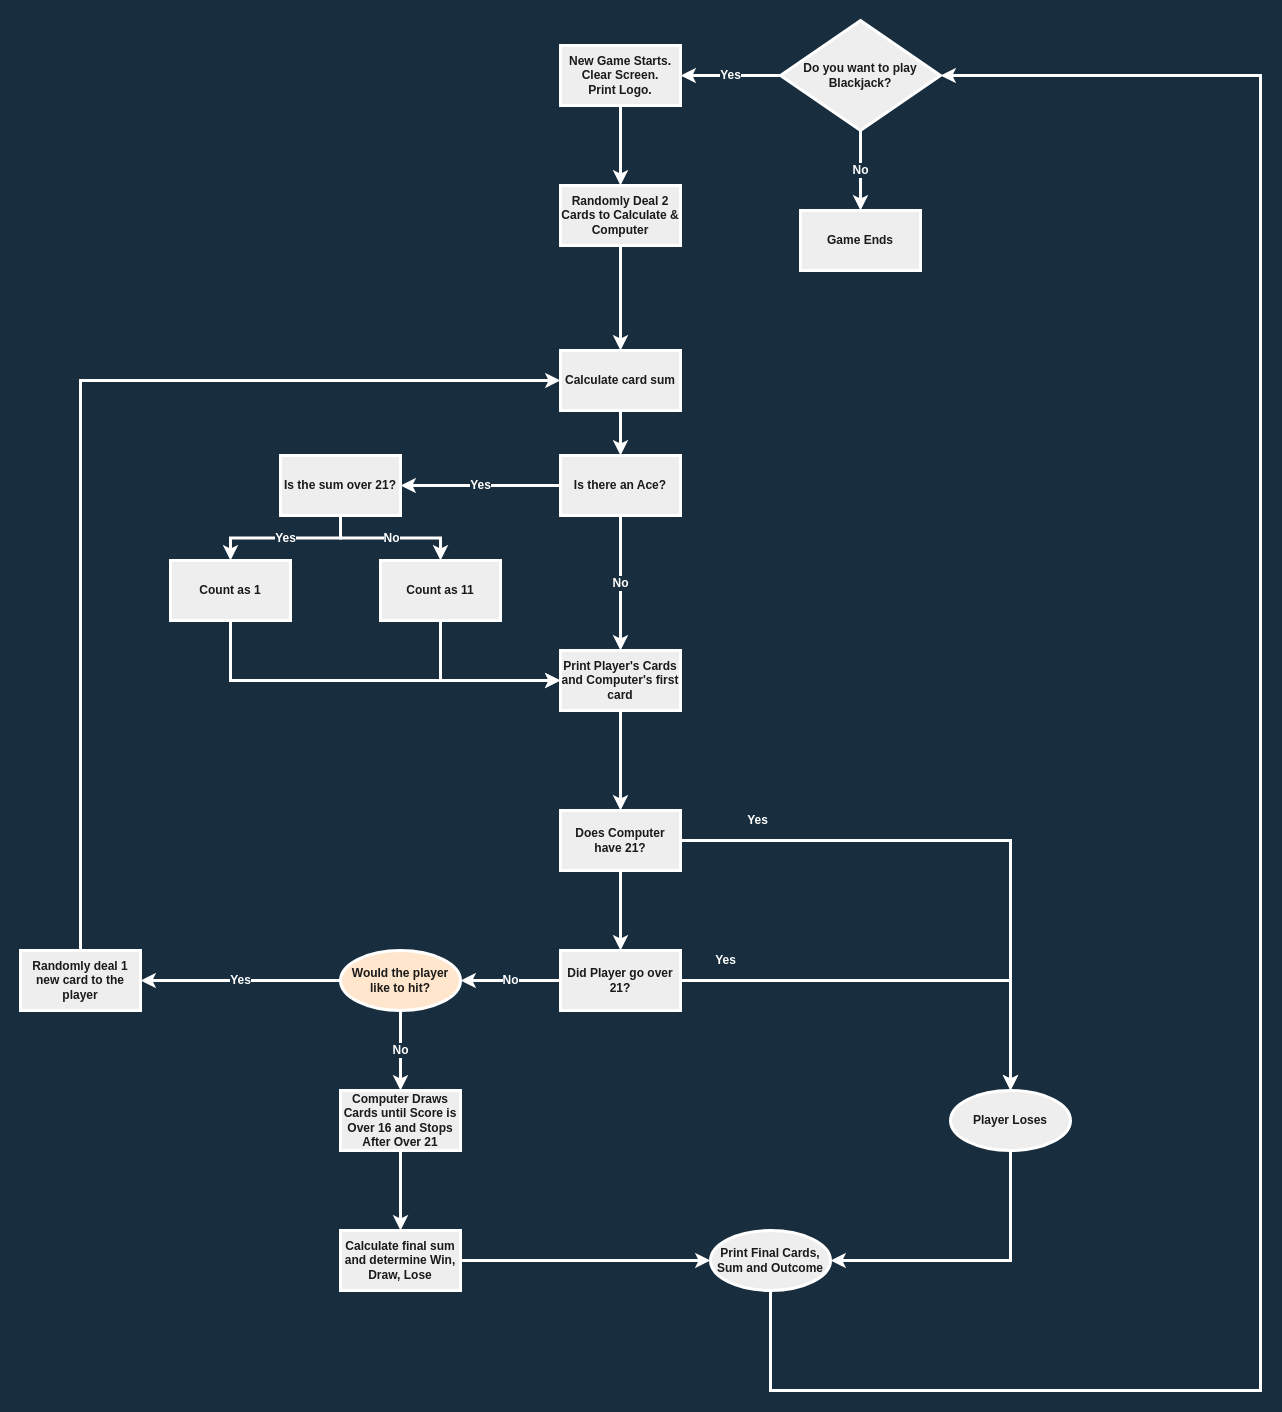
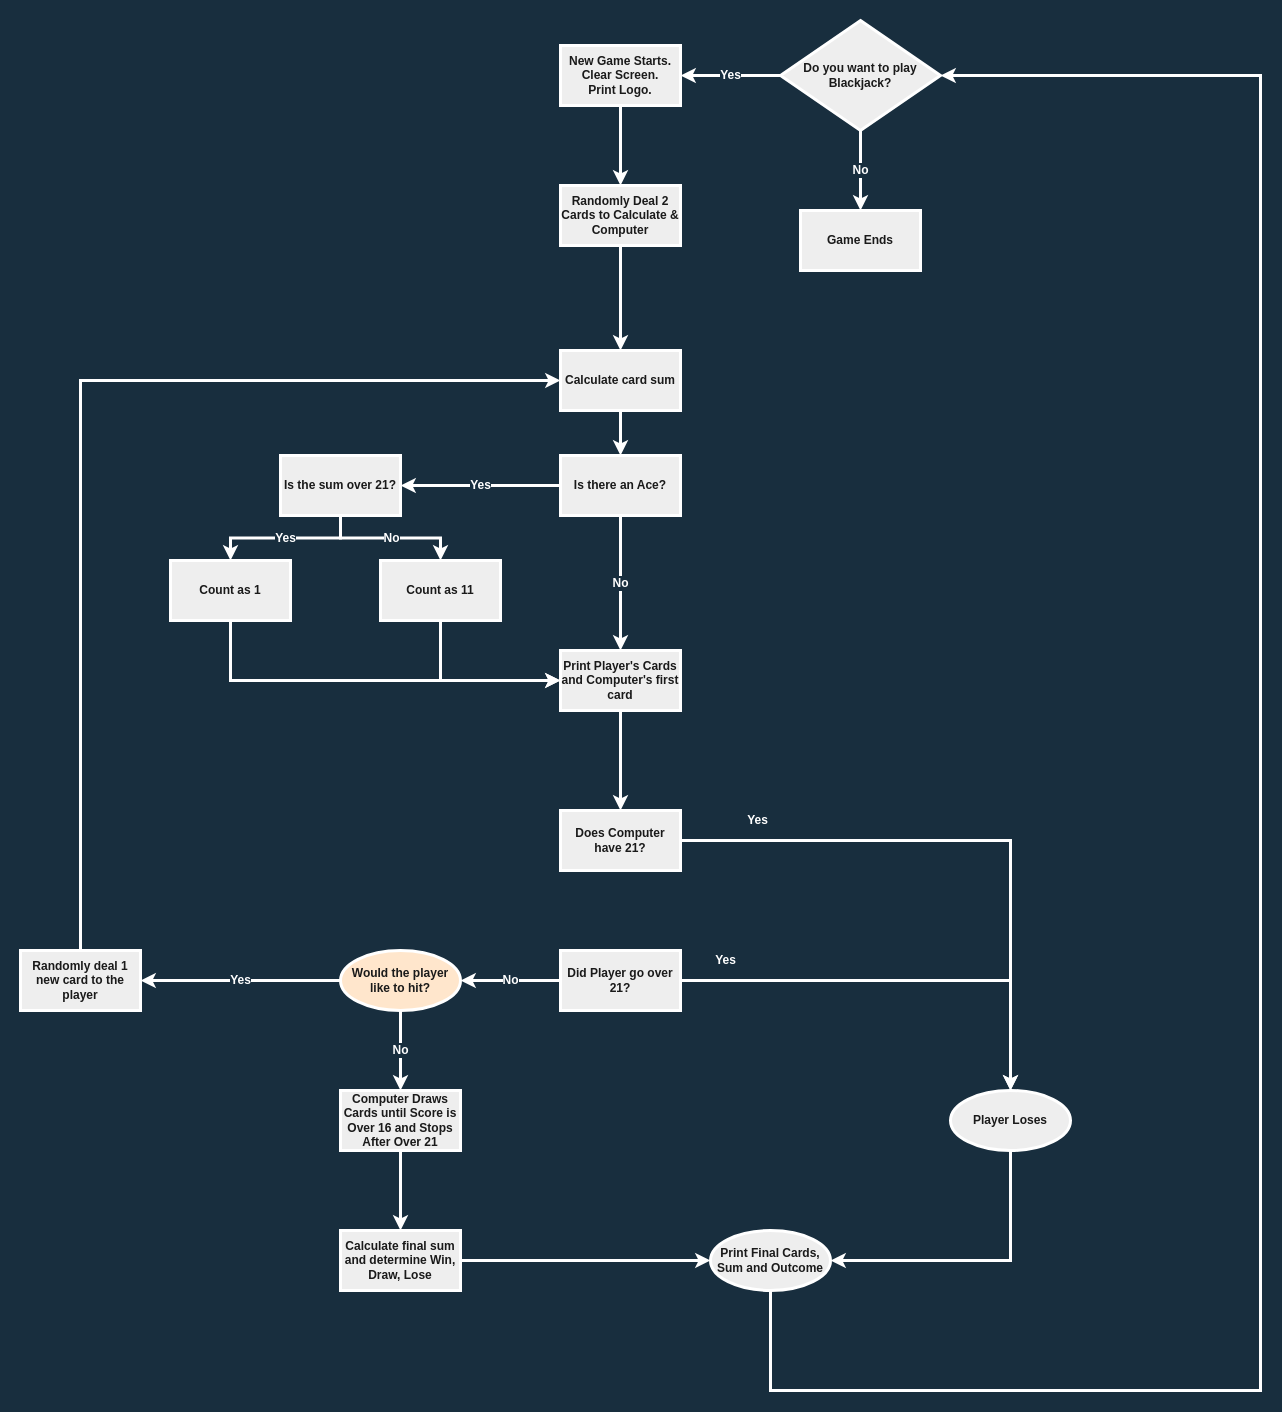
edge "Does Computer have 21?" -> "Did Player go over 21?": removed
